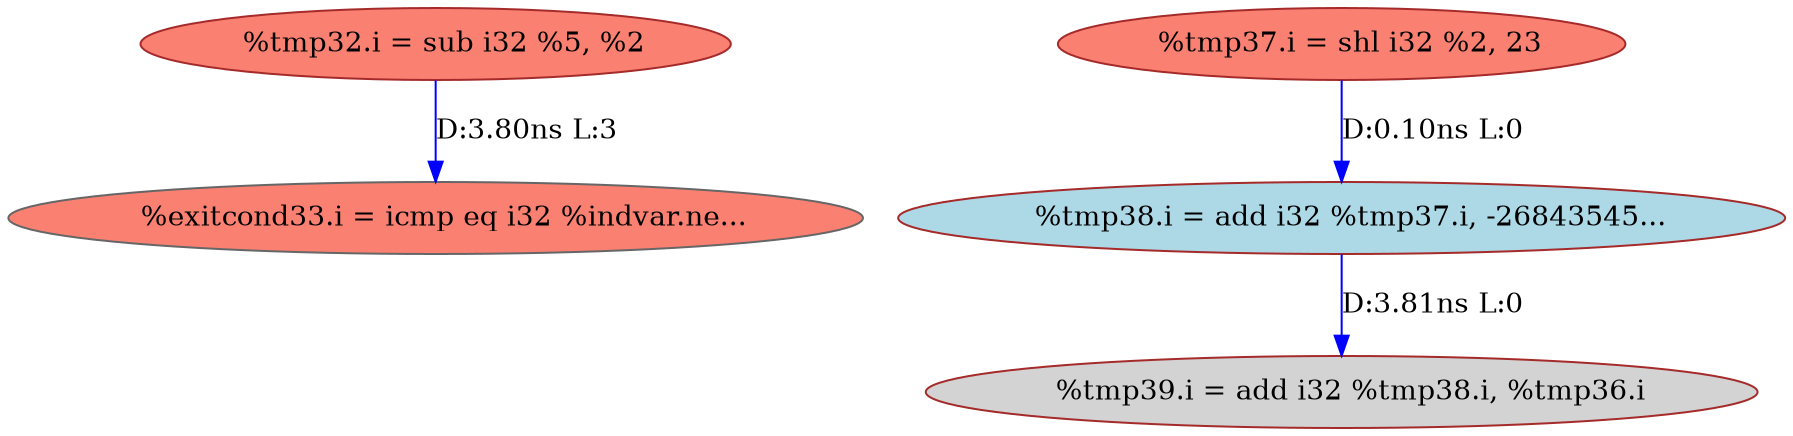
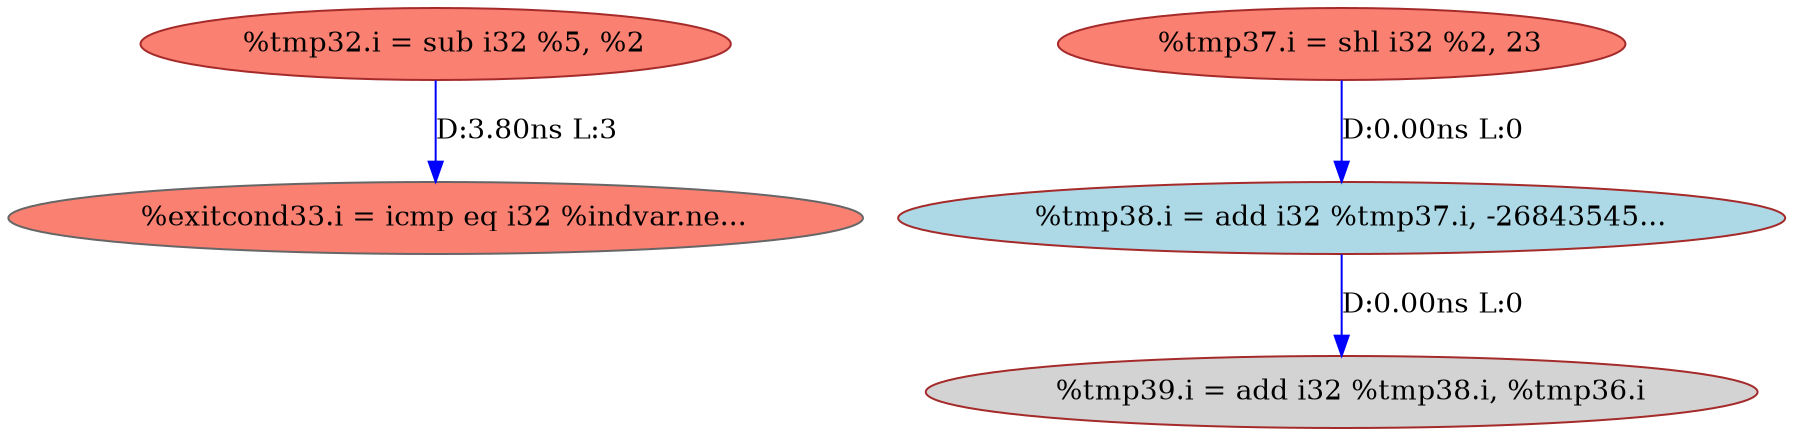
edge "%tmp37.i = shl i32 %2, 23" -> "%tmp38.i = add i32 %tmp37.i, -26843545...": label "D:0.10ns L:0" -> "D:0.00ns L:0"
edge "%tmp38.i = add i32 %tmp37.i, -26843545..." -> "%tmp39.i = add i32 %tmp38.i, %tmp36.i": label "D:3.81ns L:0" -> "D:0.00ns L:0"
